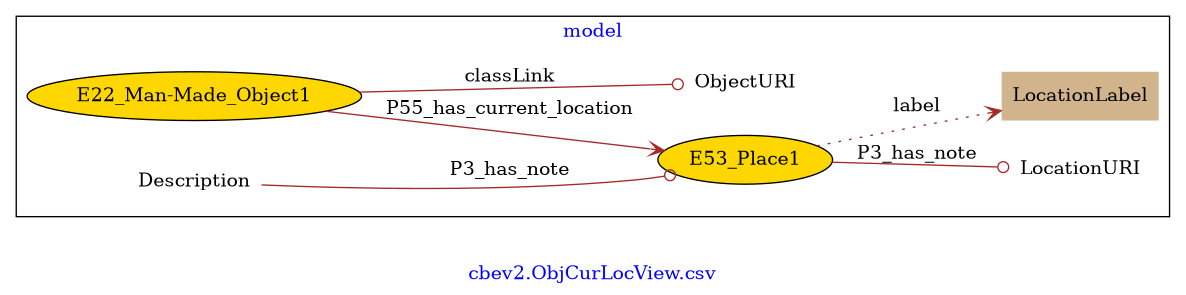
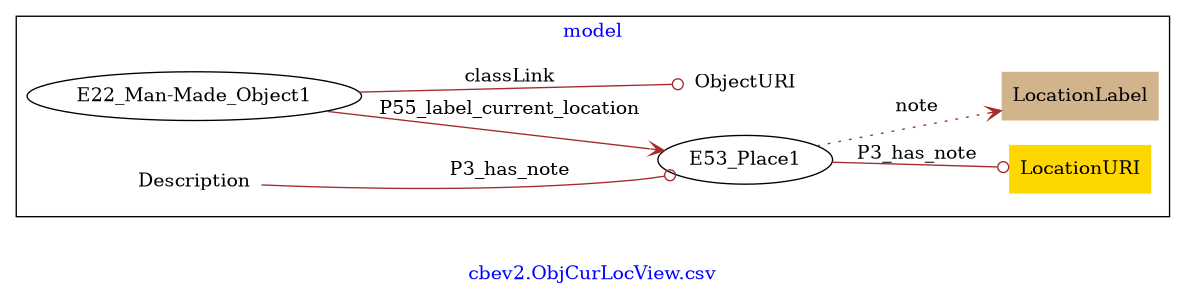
node "E22_Man-Made_Object1": fillcolor gold -> white
edge "E53_Place1" -> "LocationLabel": label "label" -> "note"
edge "E22_Man-Made_Object1" -> "E53_Place1": label "P55_has_current_location" -> "P55_label_current_location"
node "E53_Place1": fillcolor gold -> white
node "LocationURI": fillcolor white -> gold
